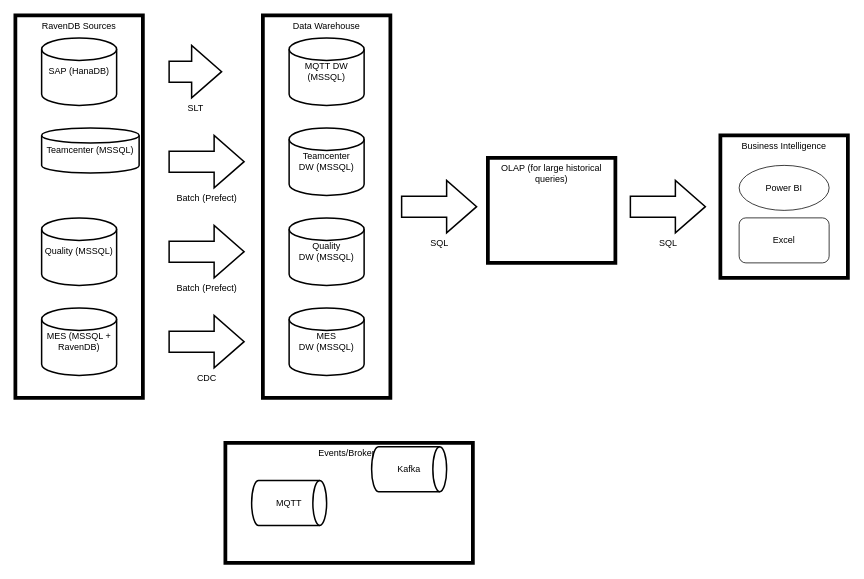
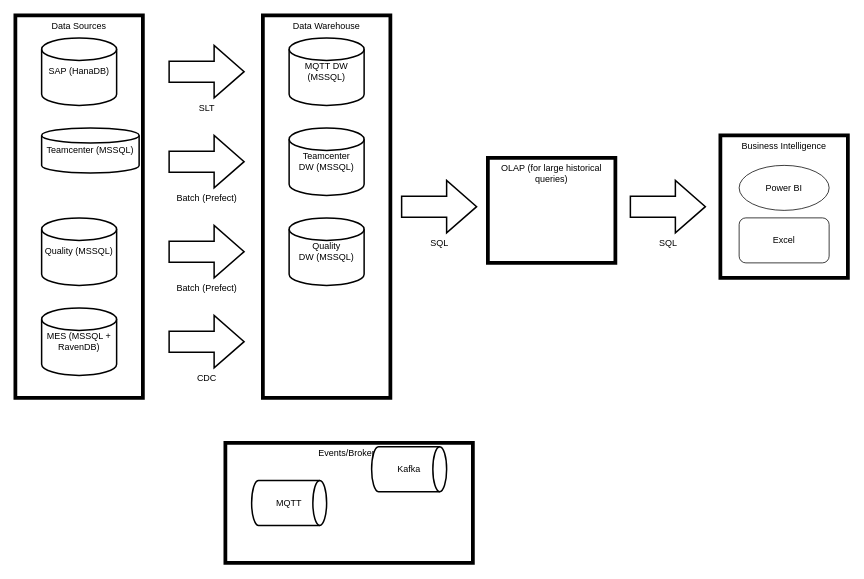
node "RavenDB Sources": label "RavenDB Sources" -> "Data Sources"
node "SLT": size 53x53 -> 75x53
node "MES DW (MSSQL)": removed
